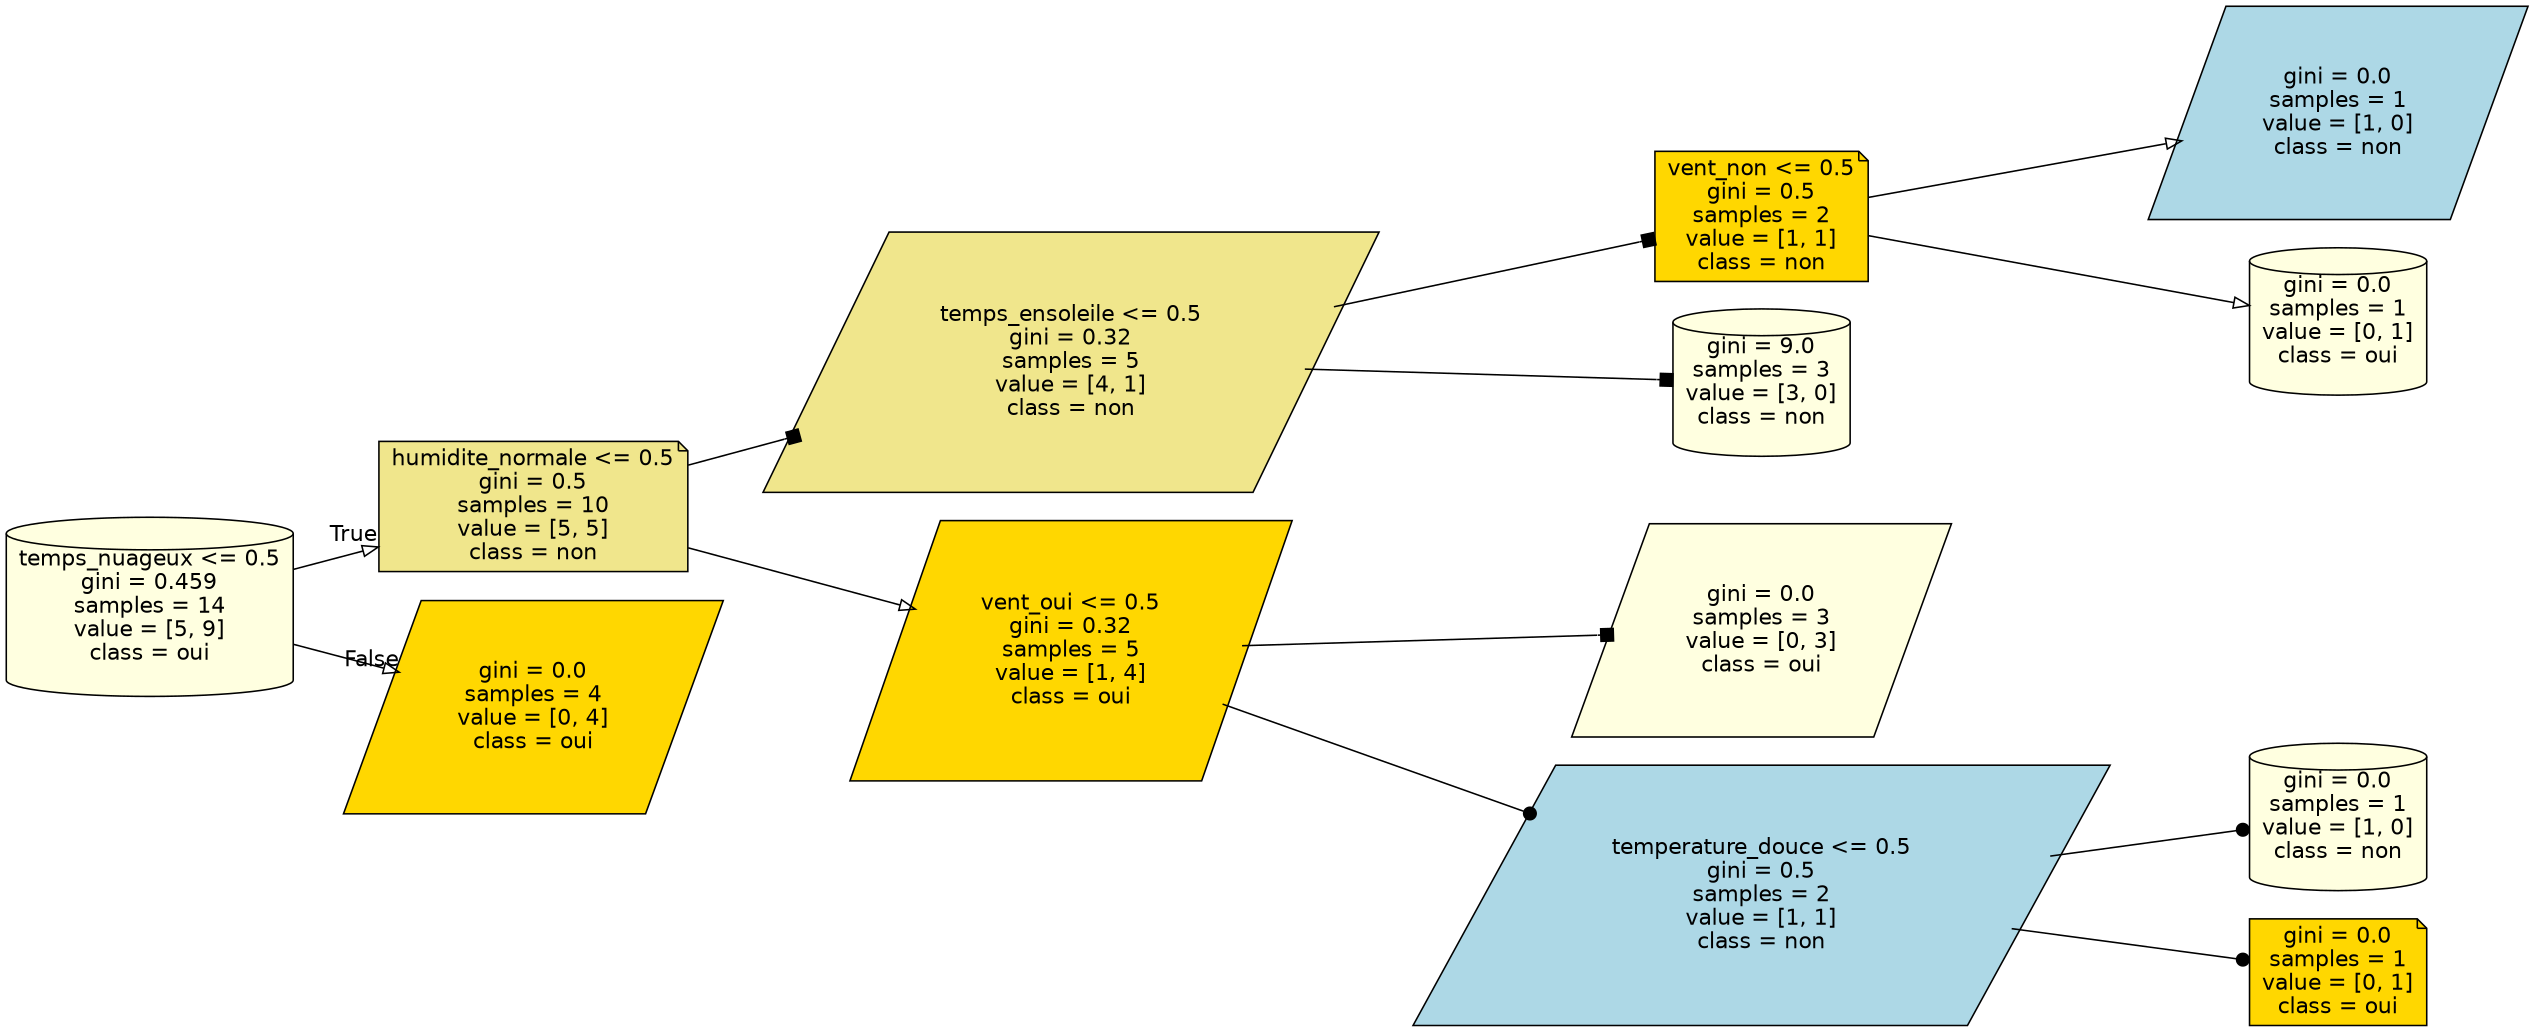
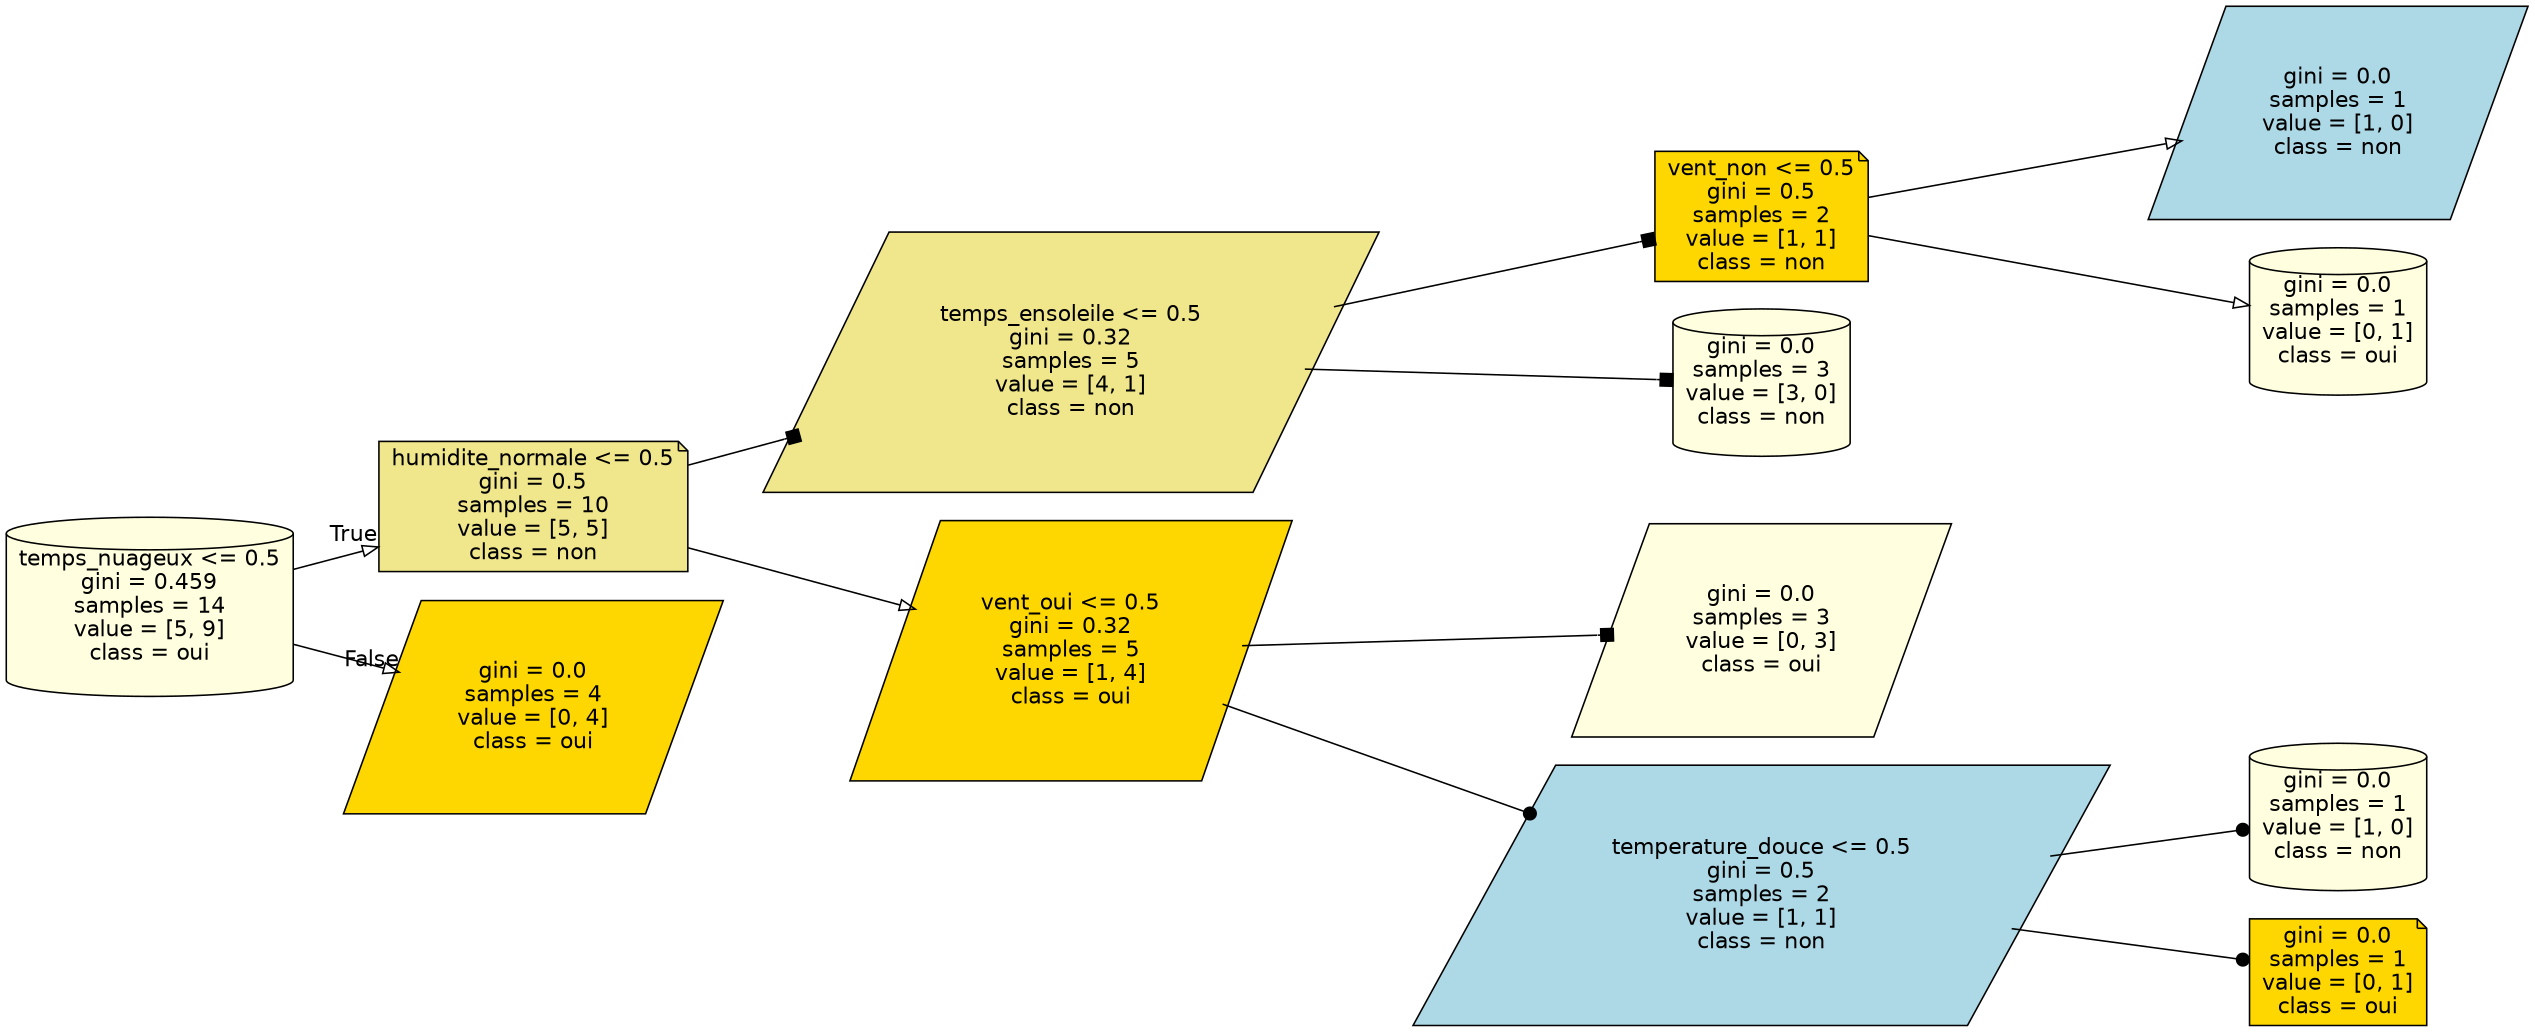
node "gini = 9.0 samples = 3 value = [3, 0] class = non": label "gini = 9.0 samples = 3 value = [3, 0] class = non" -> "gini = 0.0 samples = 3 value = [3, 0] class = non"
